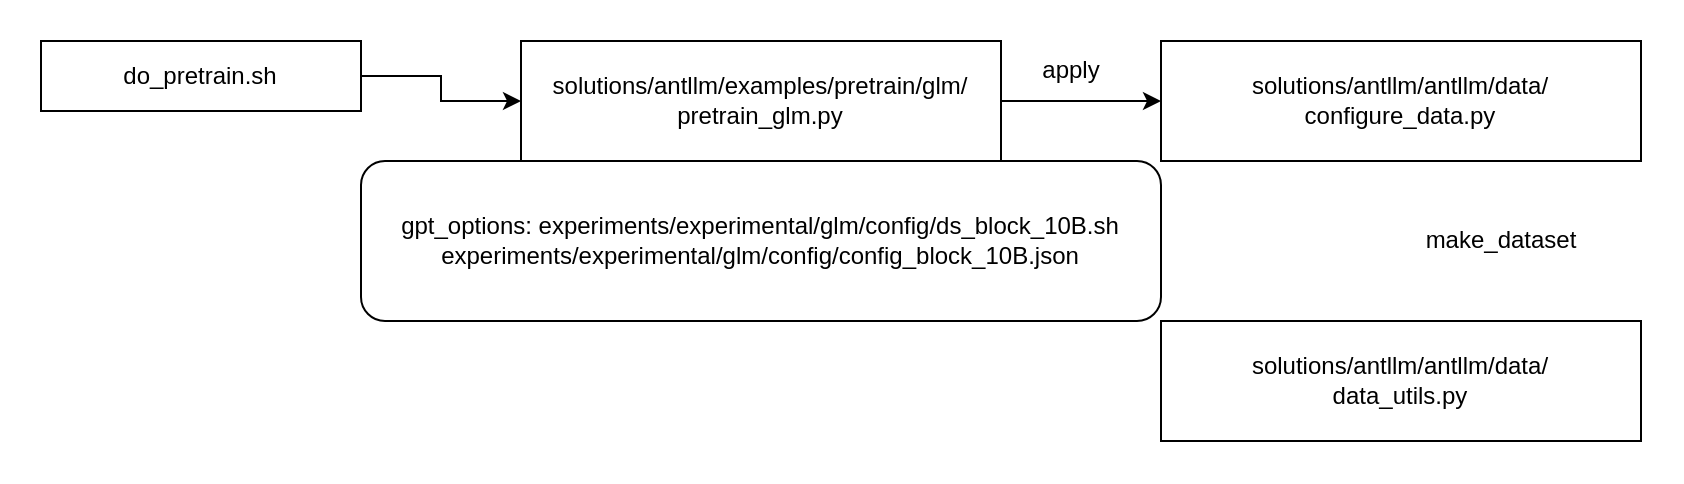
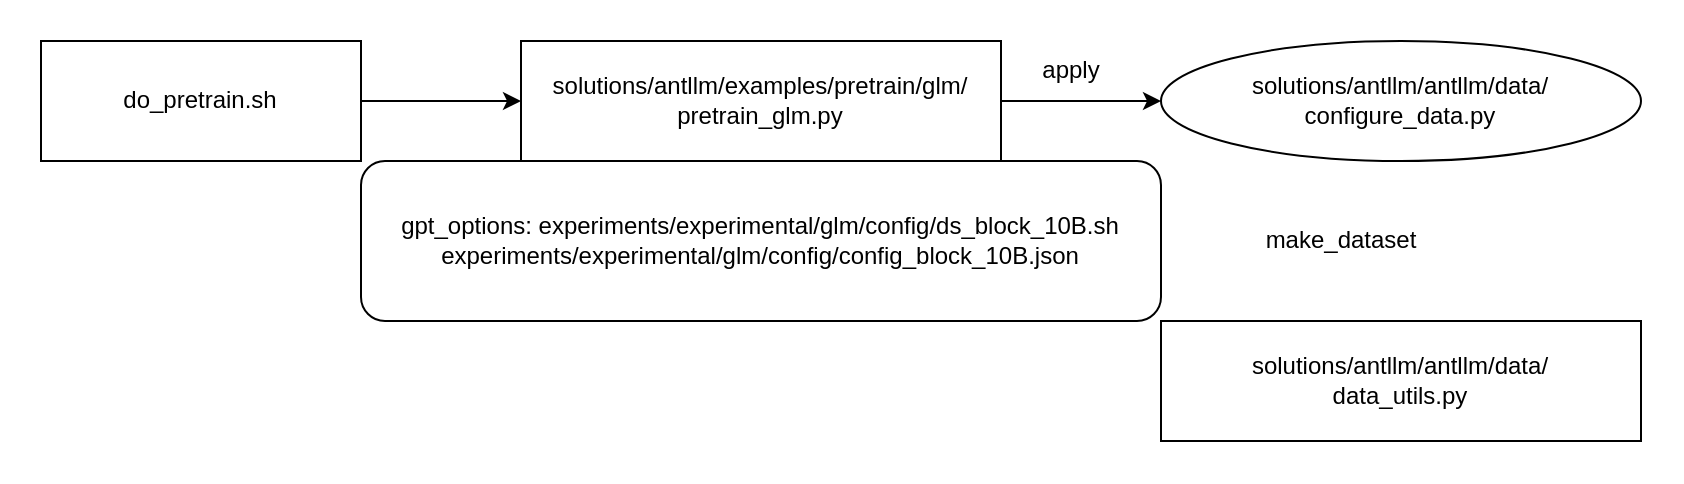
node "do_pretrain.sh": size 320x70 -> 320x120
node "solutions/antllm/antllm/data/ configure_data.py": shape rectangle -> ellipse
node "make_dataset": moved (1501, 241) -> (1341, 241)
